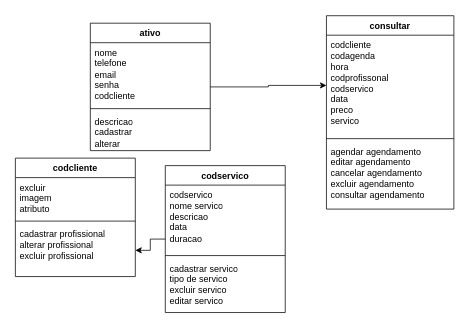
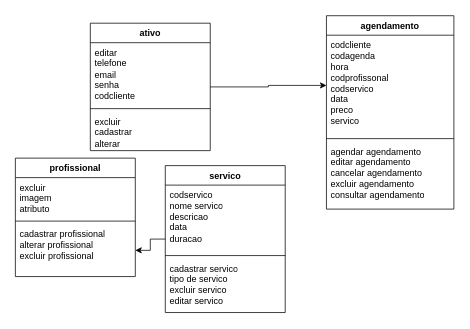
node "consultar": label "consultar" -> "agendamento"
node "nome telefone email senha codcliente": label "nome telefone email senha codcliente" -> "editar telefone email senha codcliente"
node "descricao cadastrar alterar": label "descricao cadastrar alterar" -> "excluir cadastrar alterar"
node "codcliente": label "codcliente" -> "profissional"
node "codservico": label "codservico" -> "servico"
